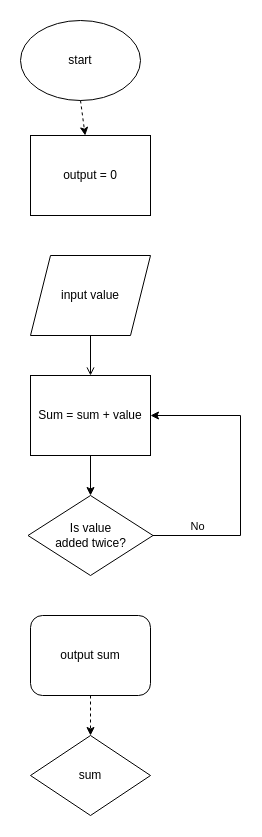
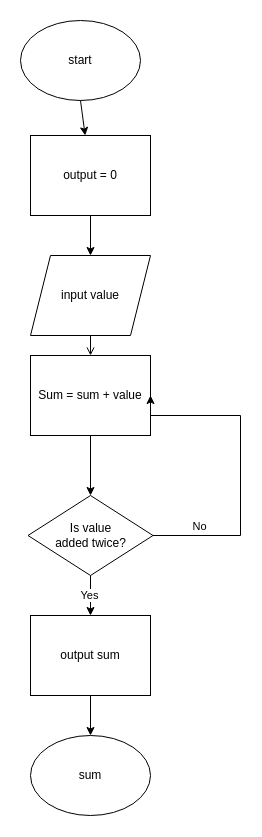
edge "start" -> "output = 0": style dashed -> solid
edge "output = 0" -> "input value": added
node "Sum = sum + value": moved (91, 416) -> (91, 396)
edge "Is value added twice?" -> "output sum": added, label "Yes"
node "output sum": shape rounded rectangle -> rectangle
edge "output sum" -> "sum": style dashed -> solid
node "sum": shape diamond -> ellipse
